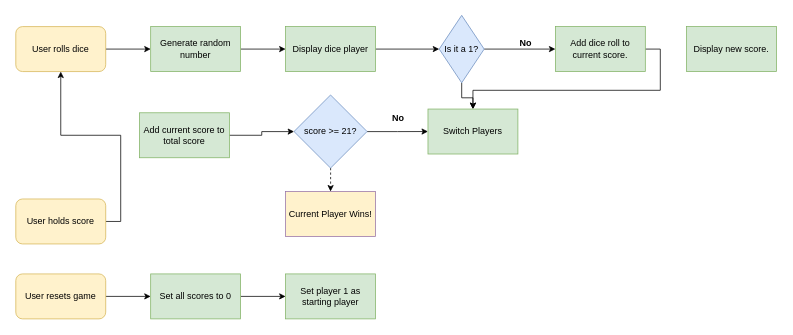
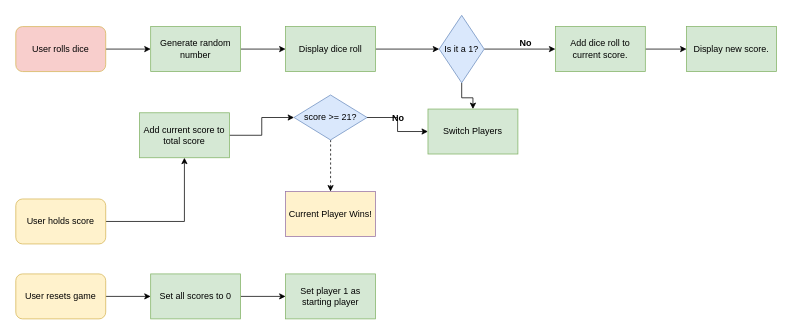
node "User rolls dice": fillcolor #fff2cc -> #f8cecc
node "Display dice player": label "Display dice player" -> "Display dice roll"
edge "Add dice roll to current score." -> "Switch Players": now "Add dice roll to current score." -> "Display new score."
node "score >= 21?": size 73x73 -> 73x45
edge "User holds score" -> "User rolls dice": now "User holds score" -> "Add current score to total score"
